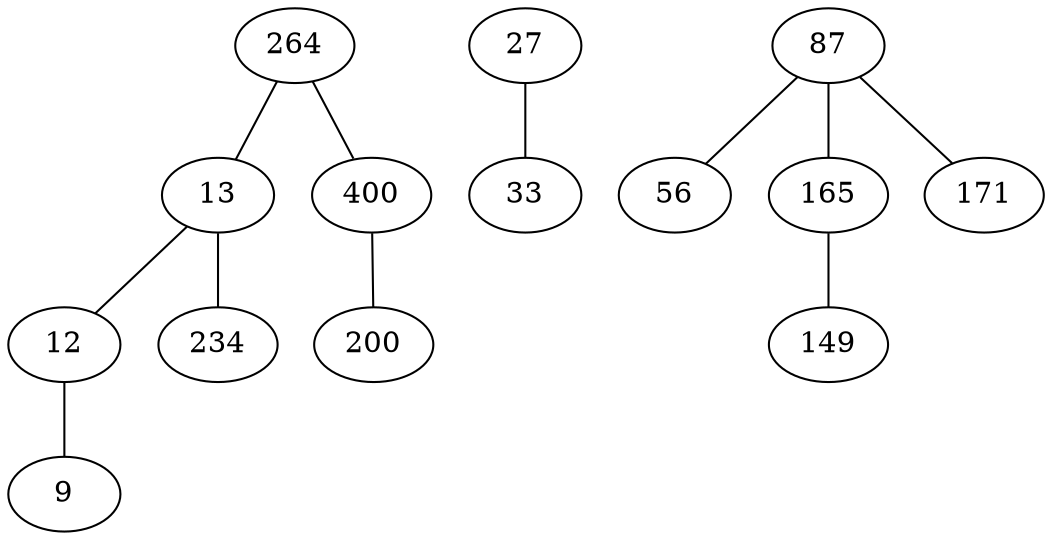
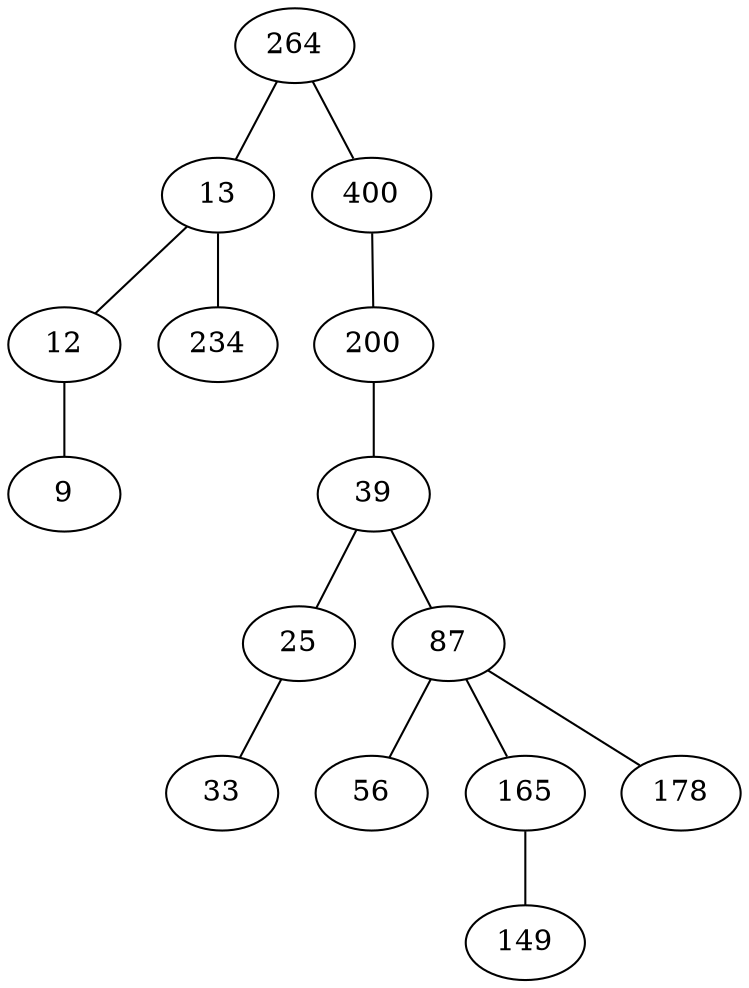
node "27": label "27" -> "25"
node "171": label "171" -> "178"
node "39": added
